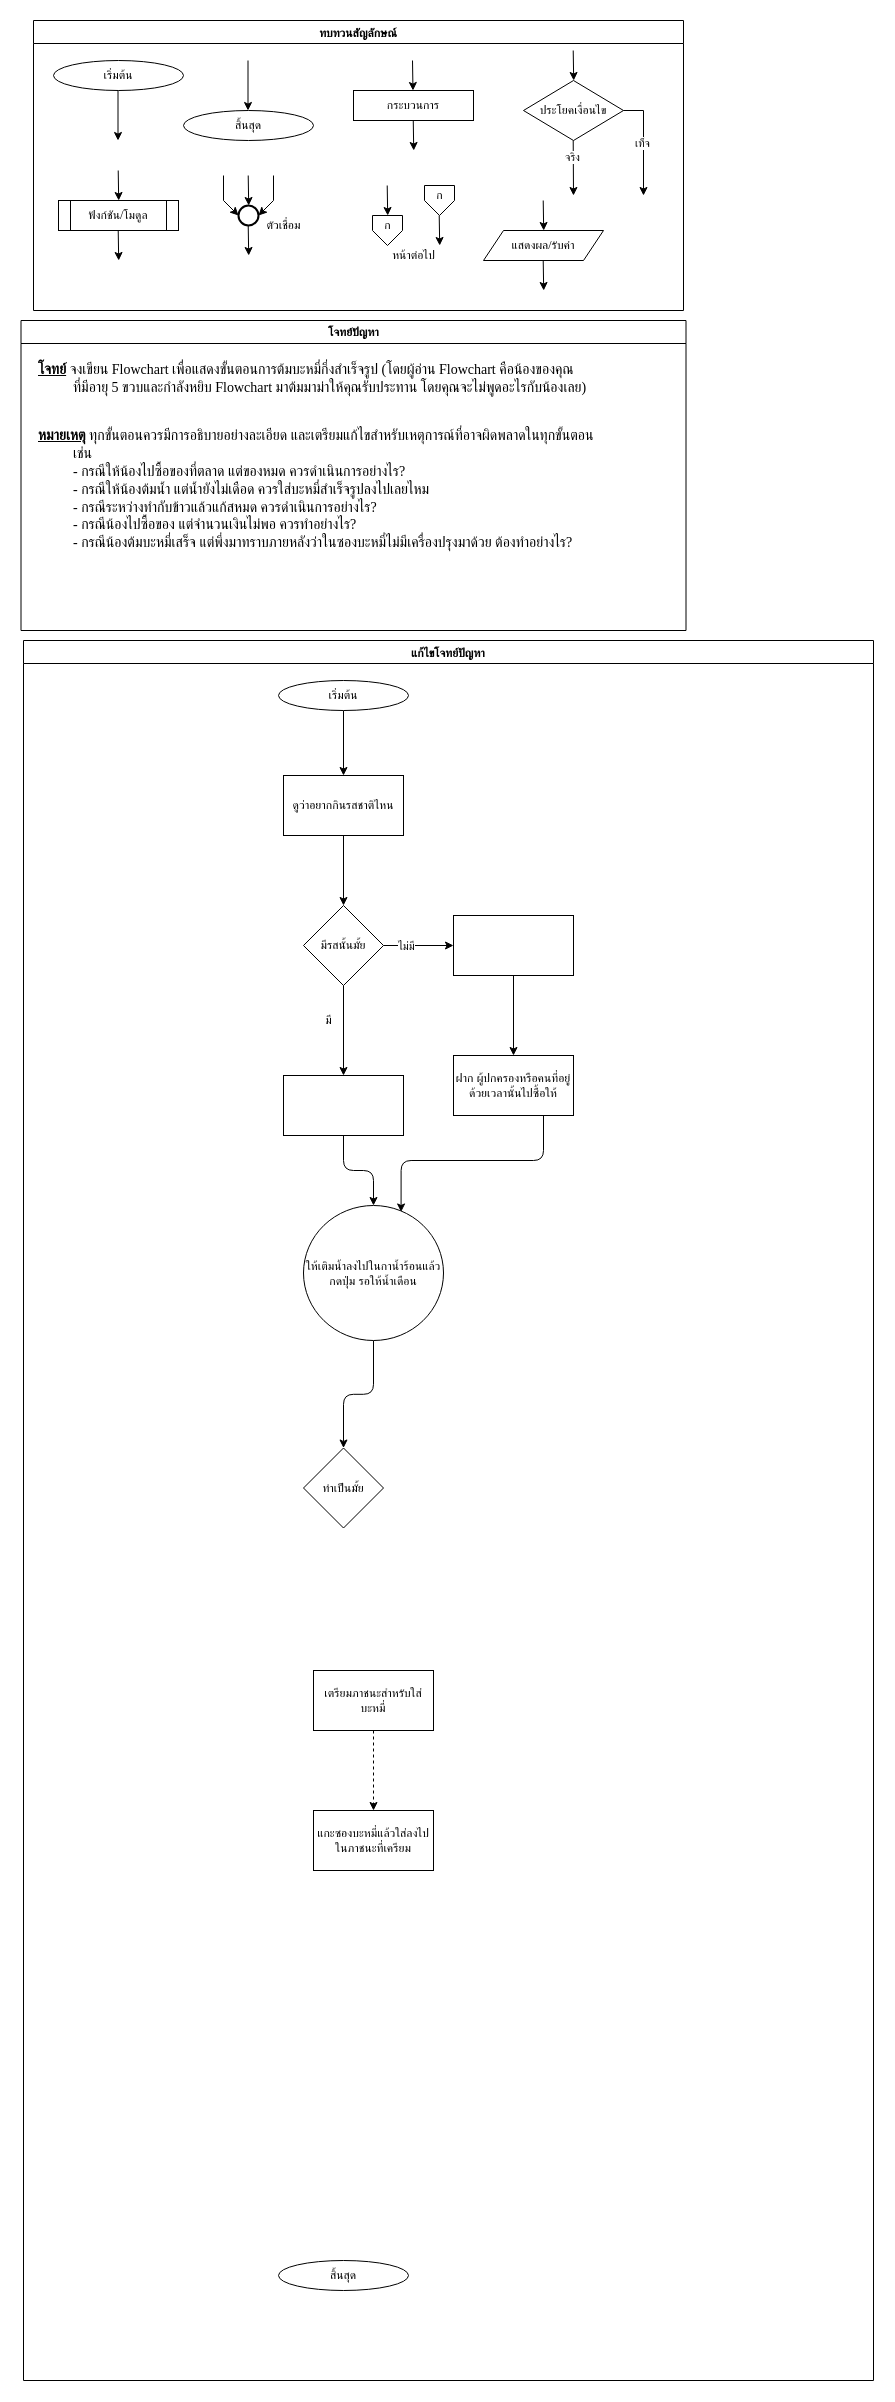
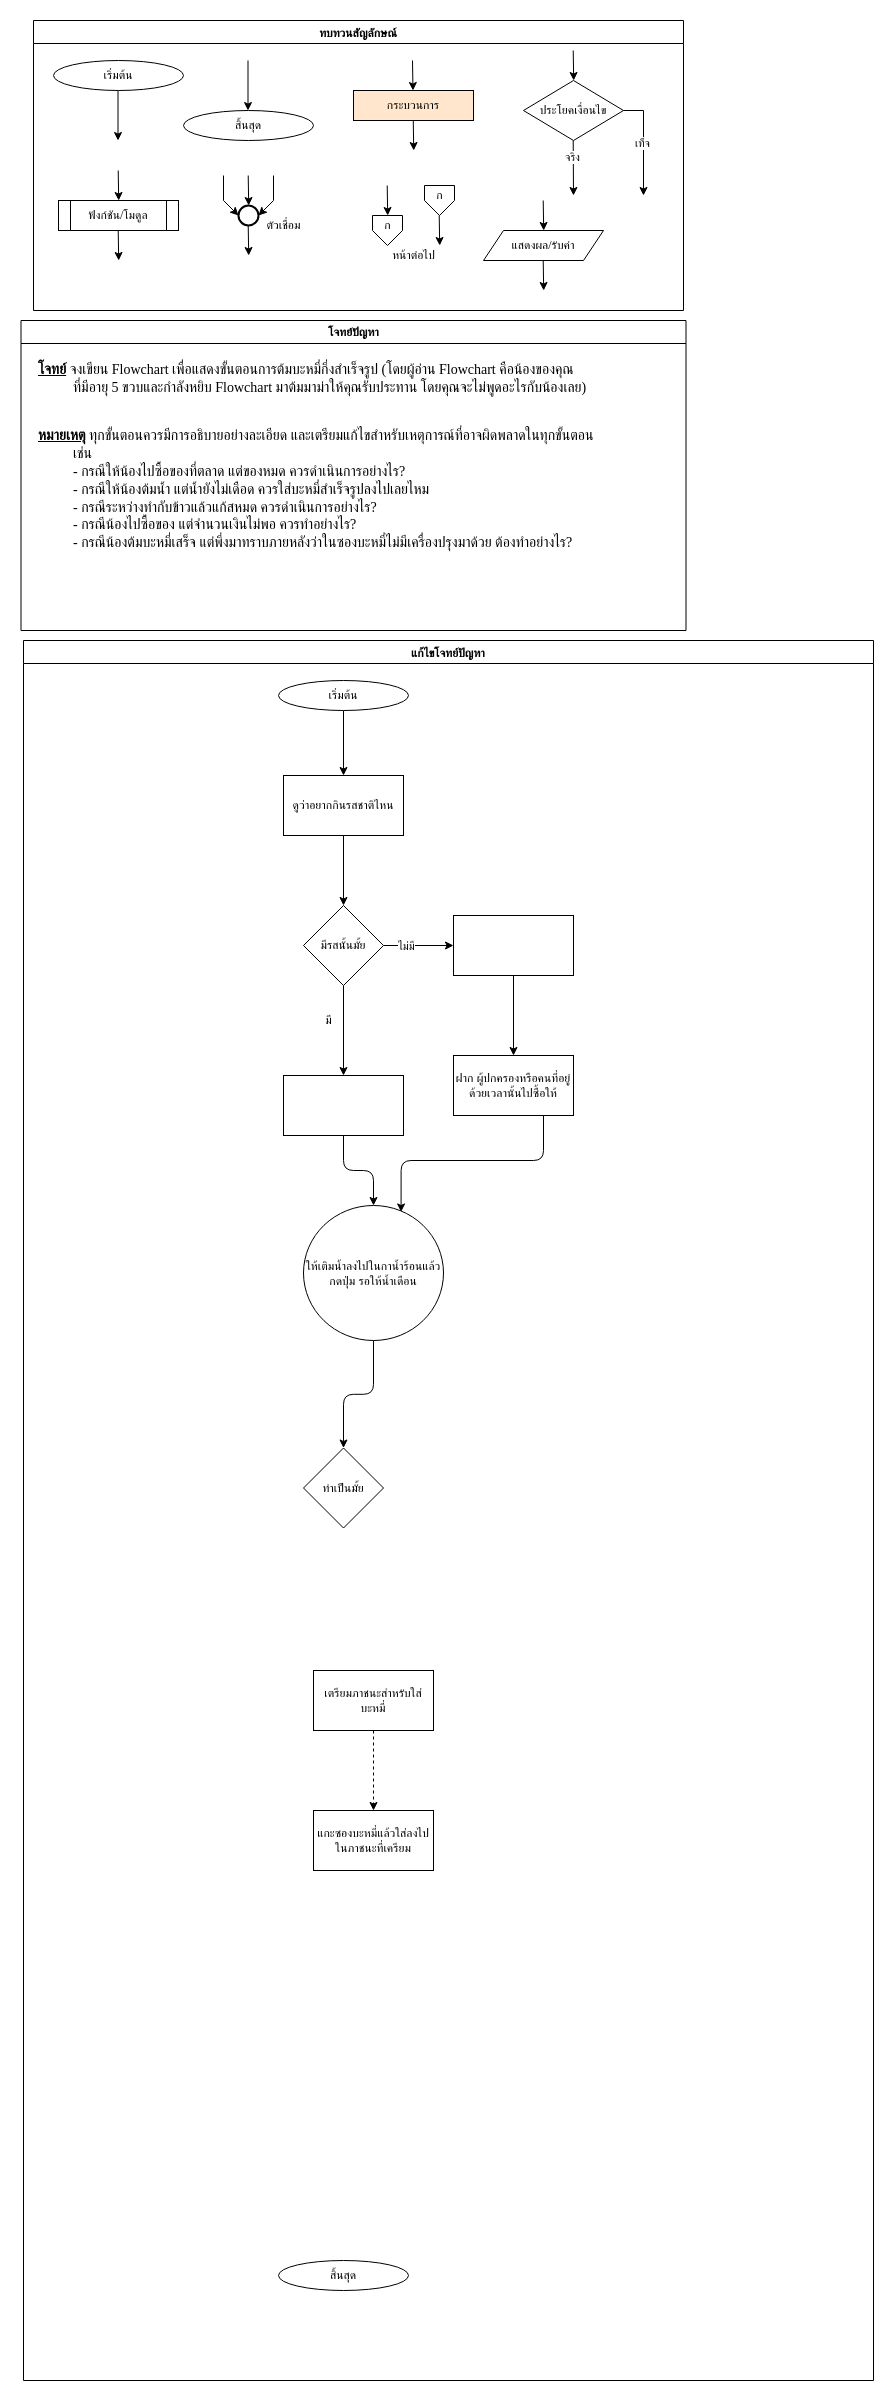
node "กระบวนการ": fillcolor #ffffff -> #ffe6cc
